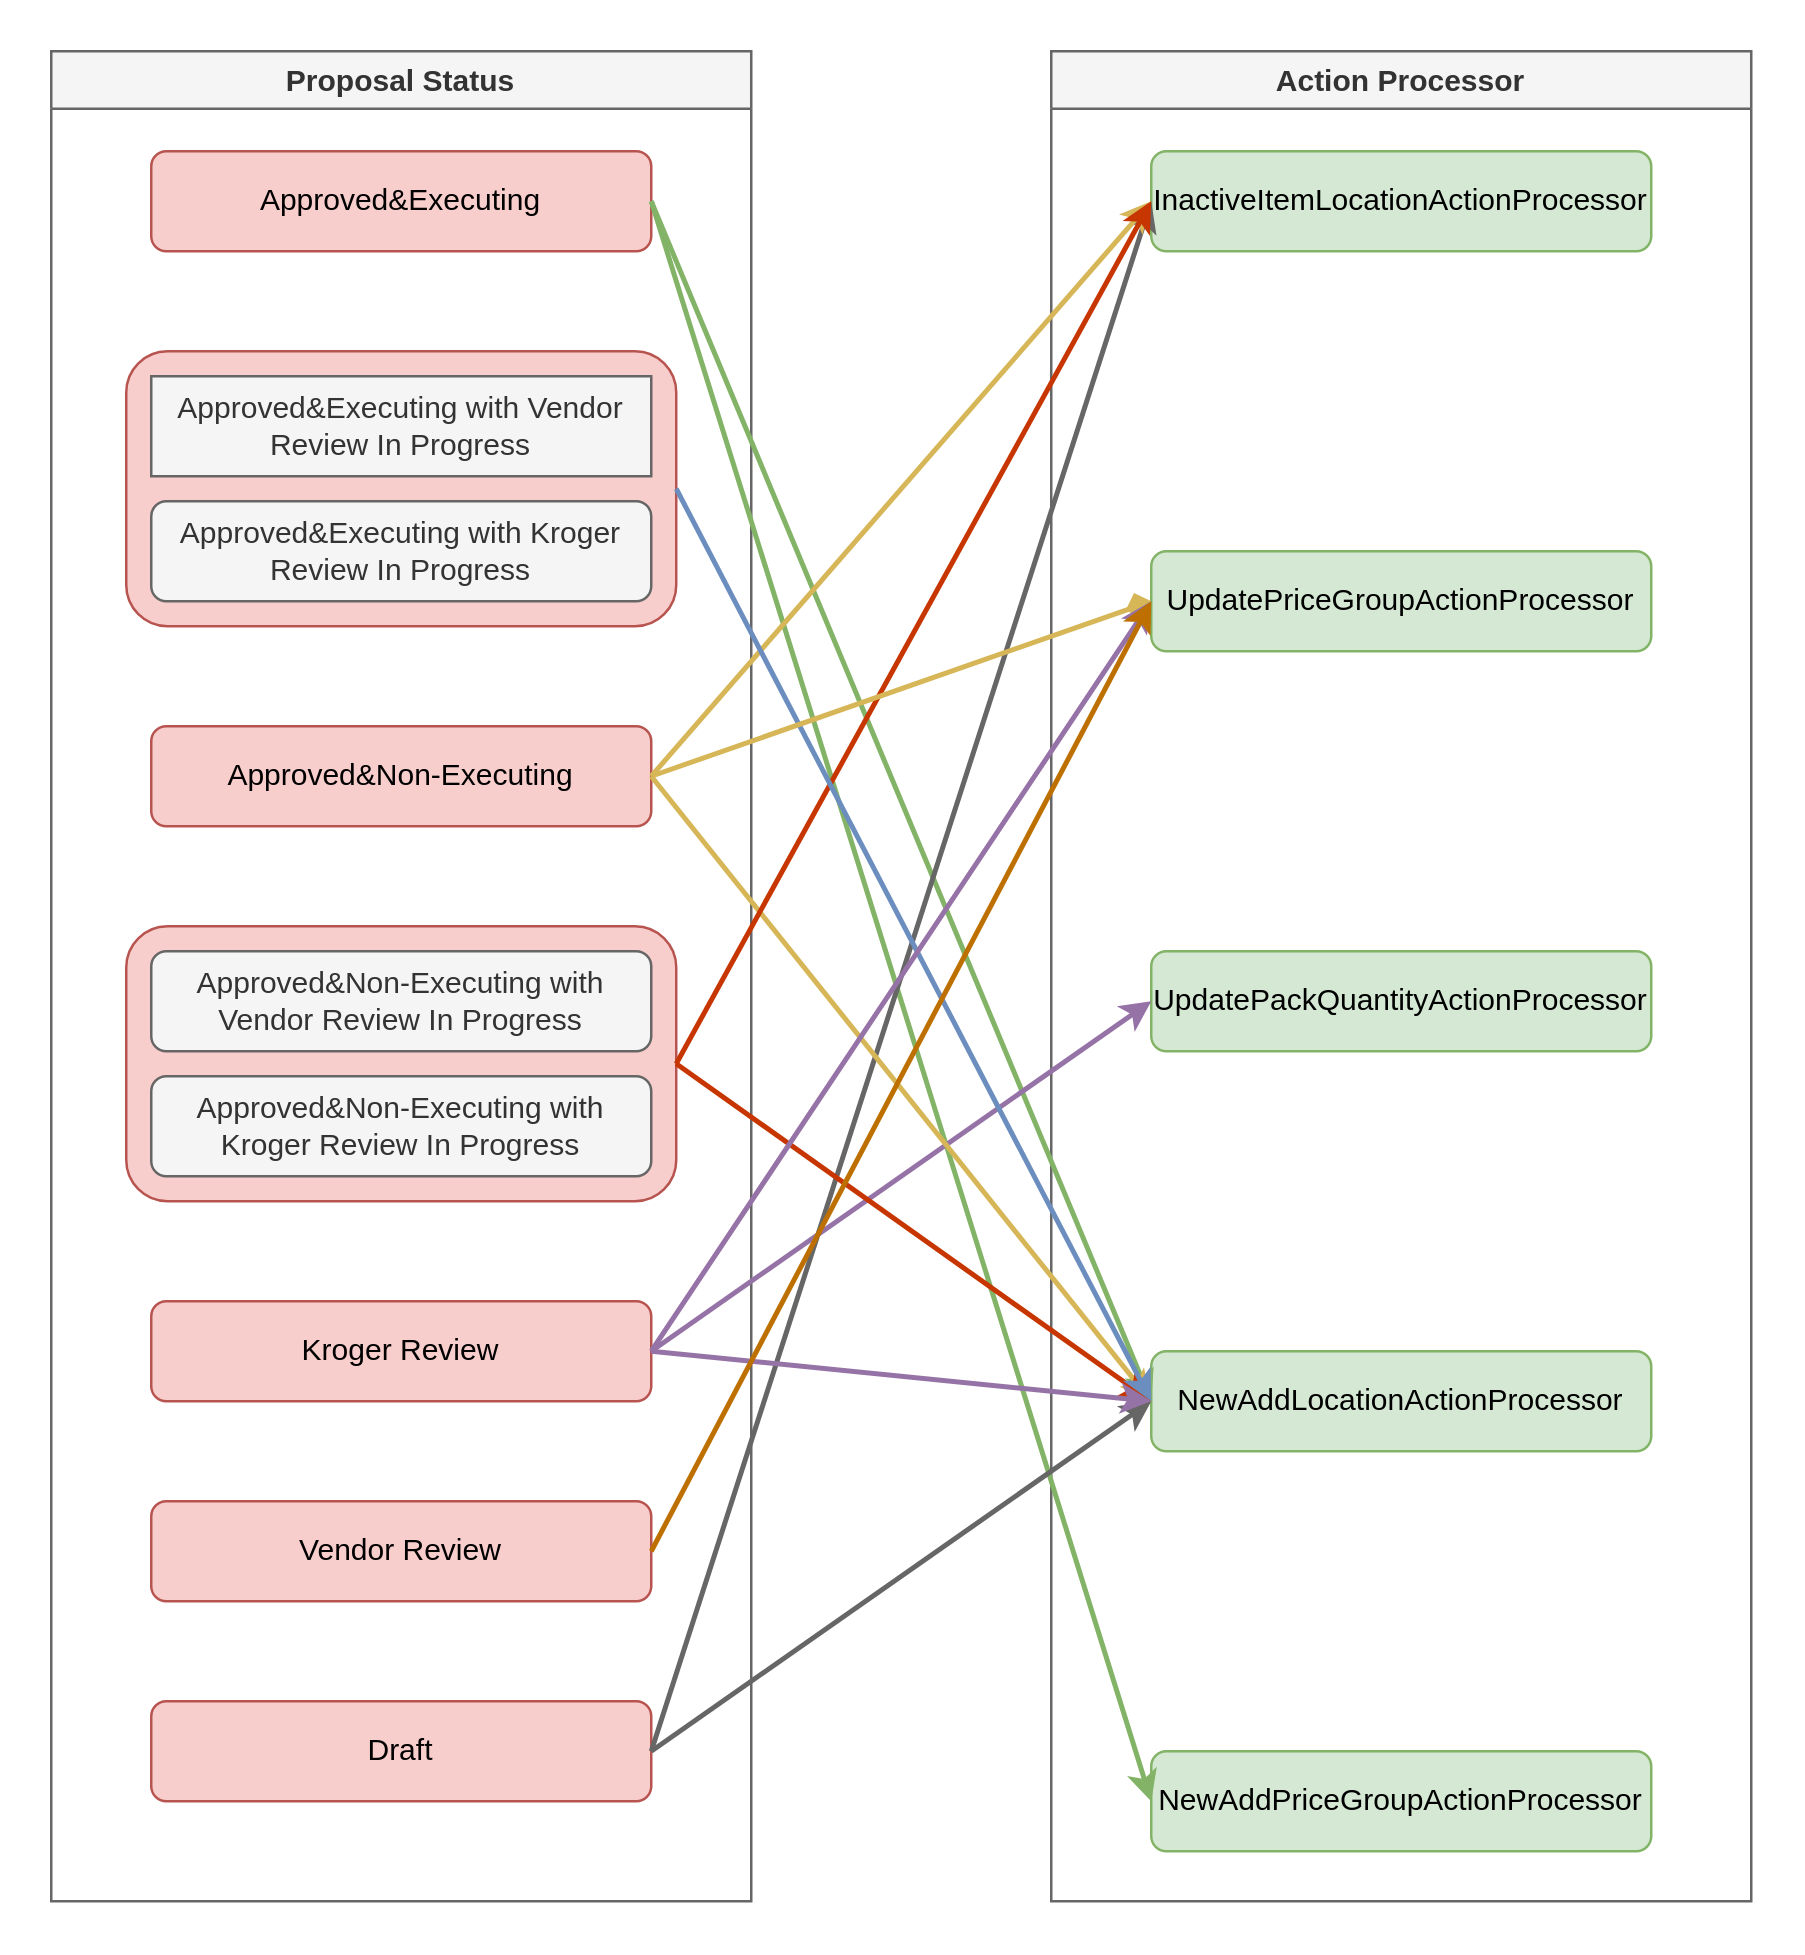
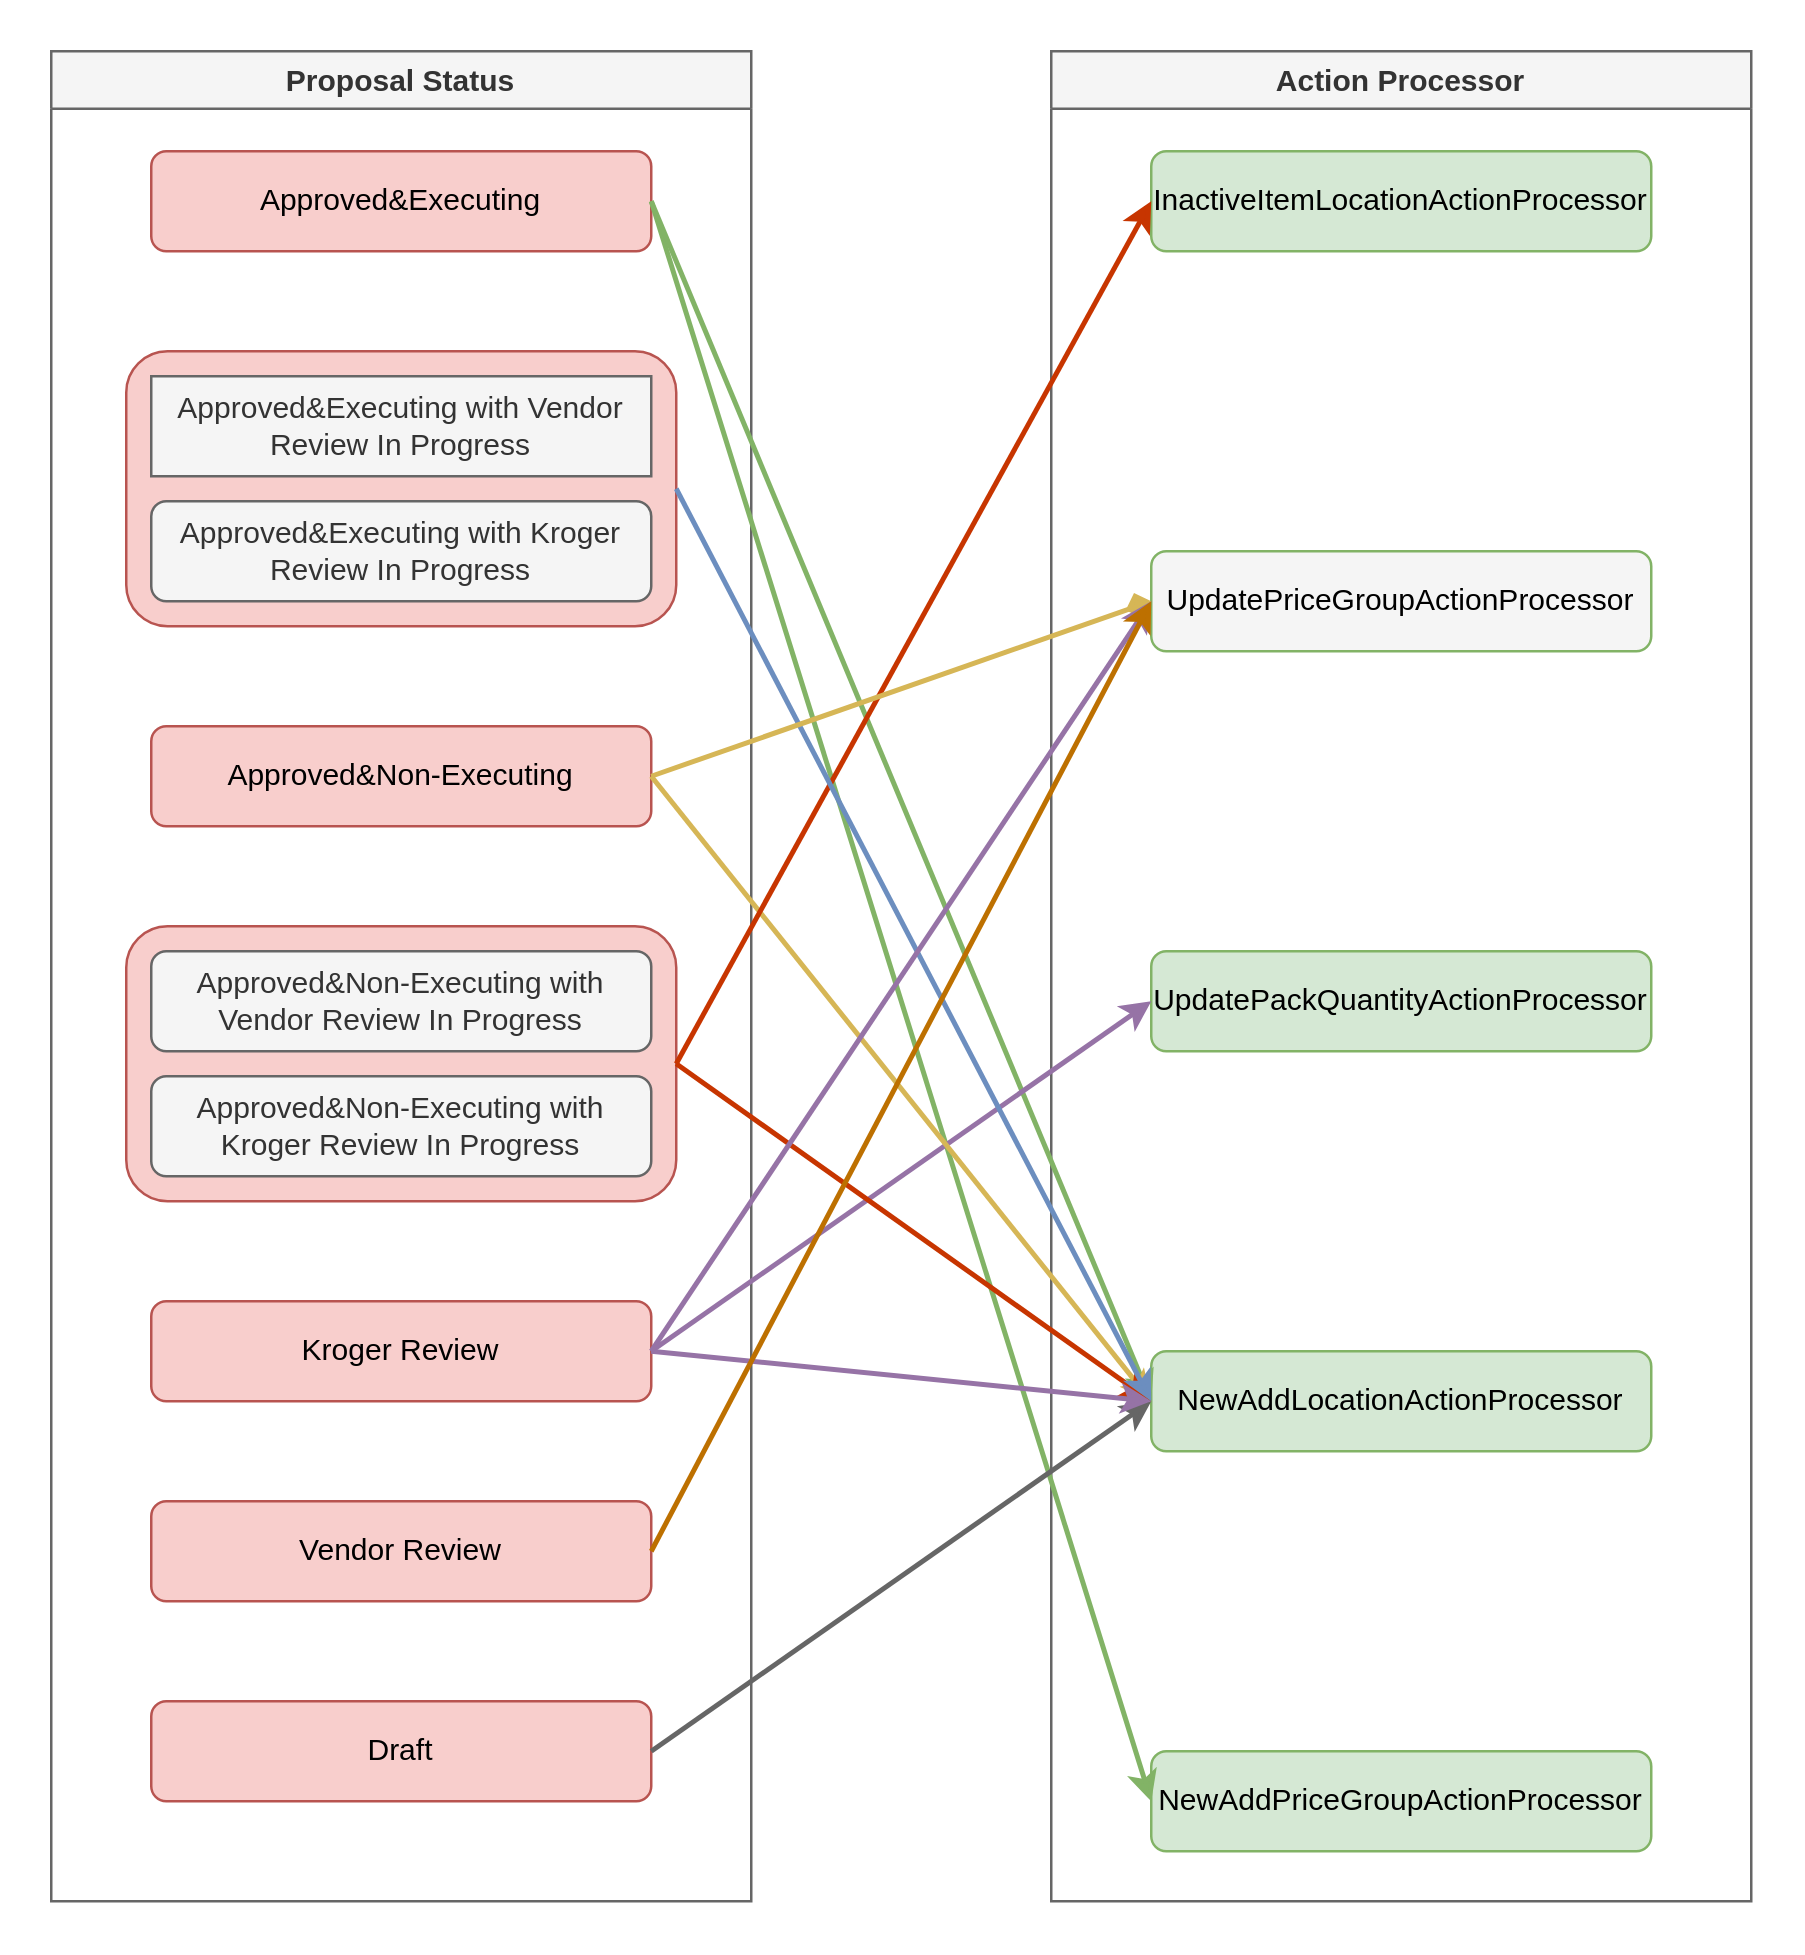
edge "Approved&Non-Executing" -> "InactiveItemLocationActionProcessor": removed
node "UpdatePriceGroupActionProcessor": fillcolor #d5e8d4 -> #f5f5f5
edge "Draft" -> "InactiveItemLocationActionProcessor": removed
